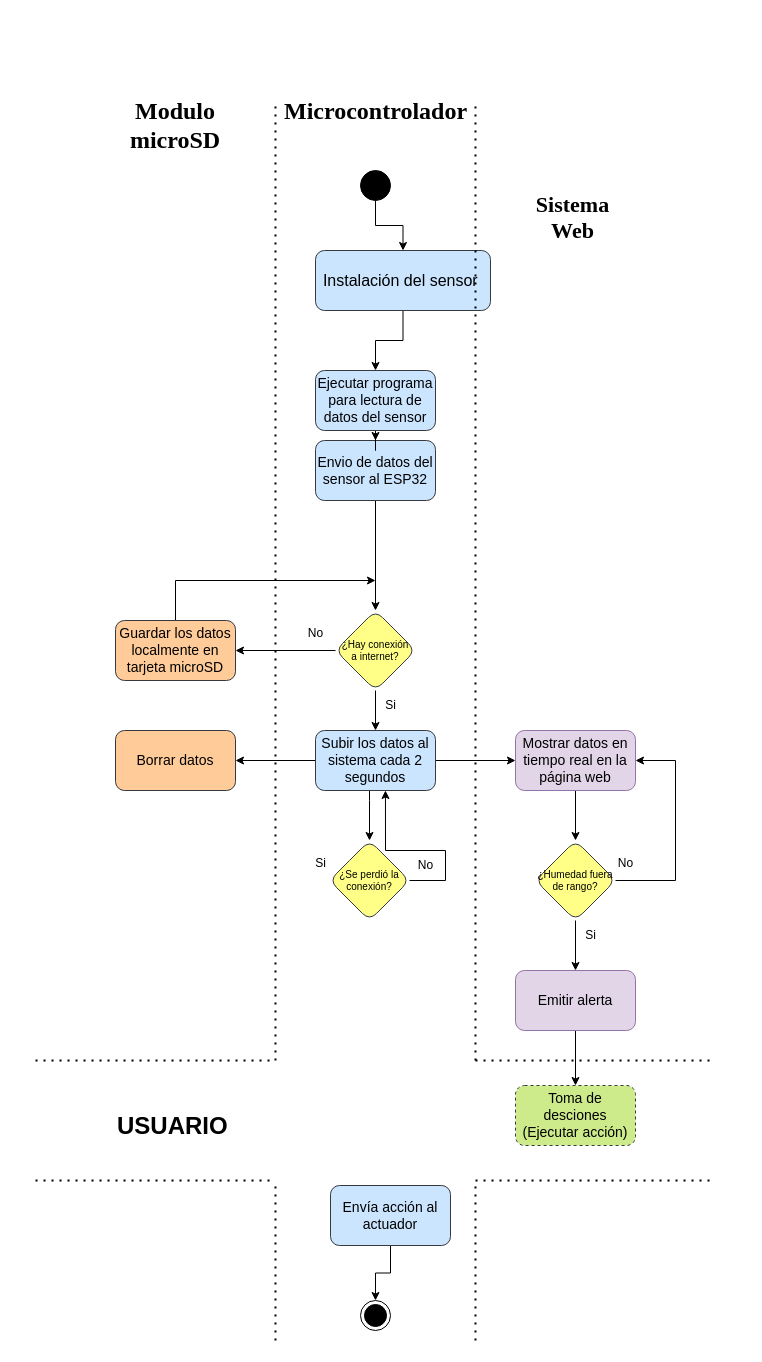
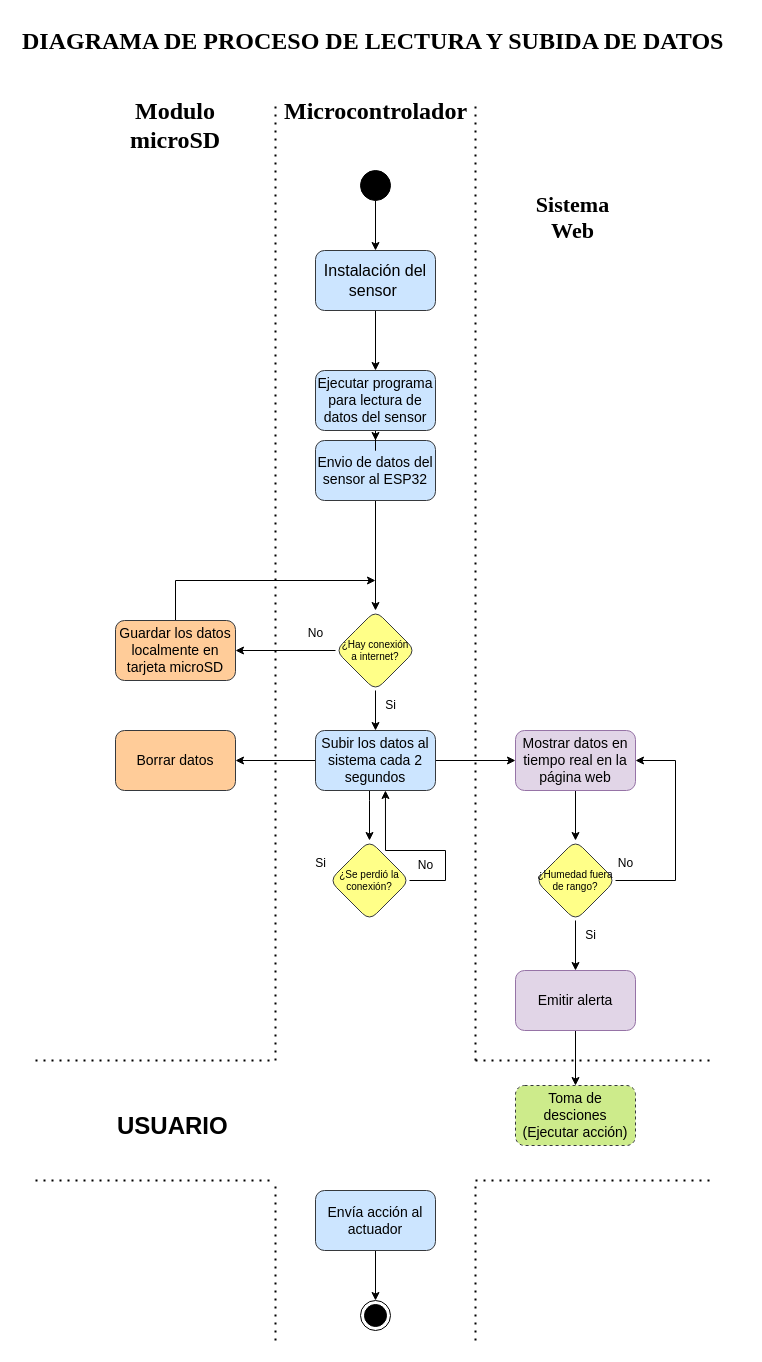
node "DIAGRAMA DE PROCESO DE LECTURA Y SUBIDA DE DATOS": added
node "Instalación del sensor": size 175x60 -> 120x60
node "Envía acción al actuador": moved (391, 1216) -> (376, 1221)
